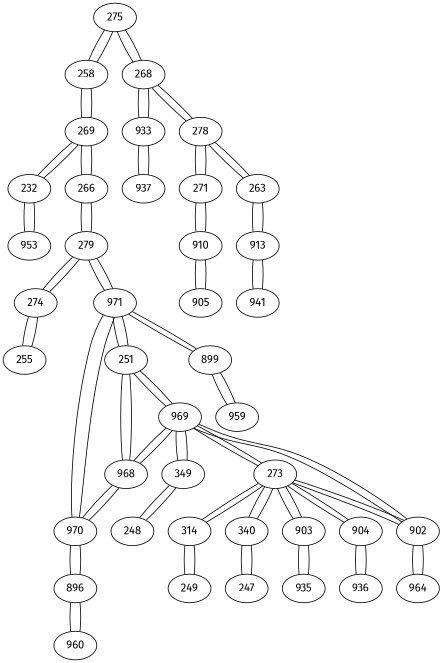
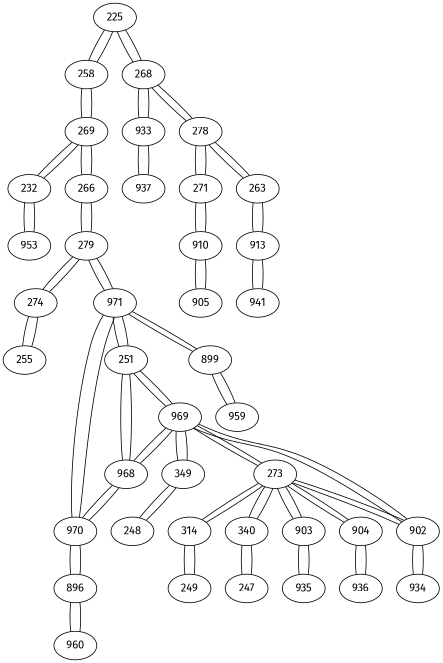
node "275": label "275" -> "225"
node "964": label "964" -> "934"
